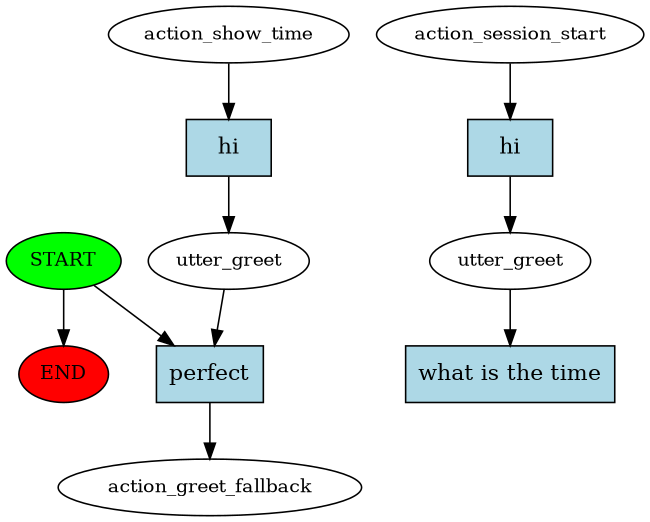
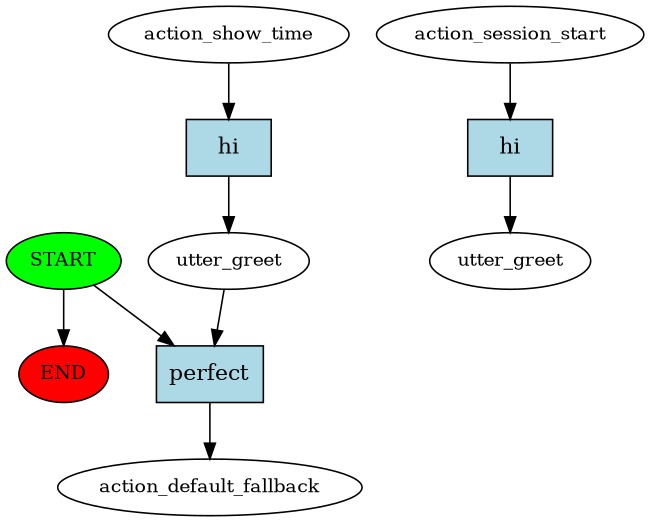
node "what is the time": removed
node "action_greet_fallback": label "action_greet_fallback" -> "action_default_fallback"
